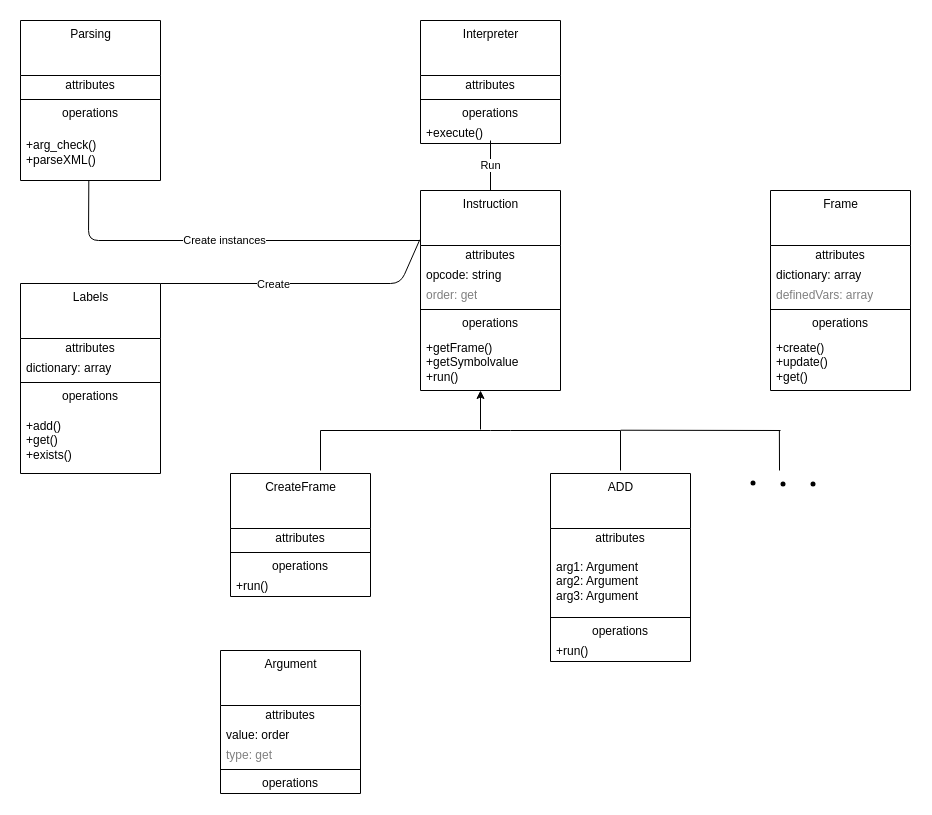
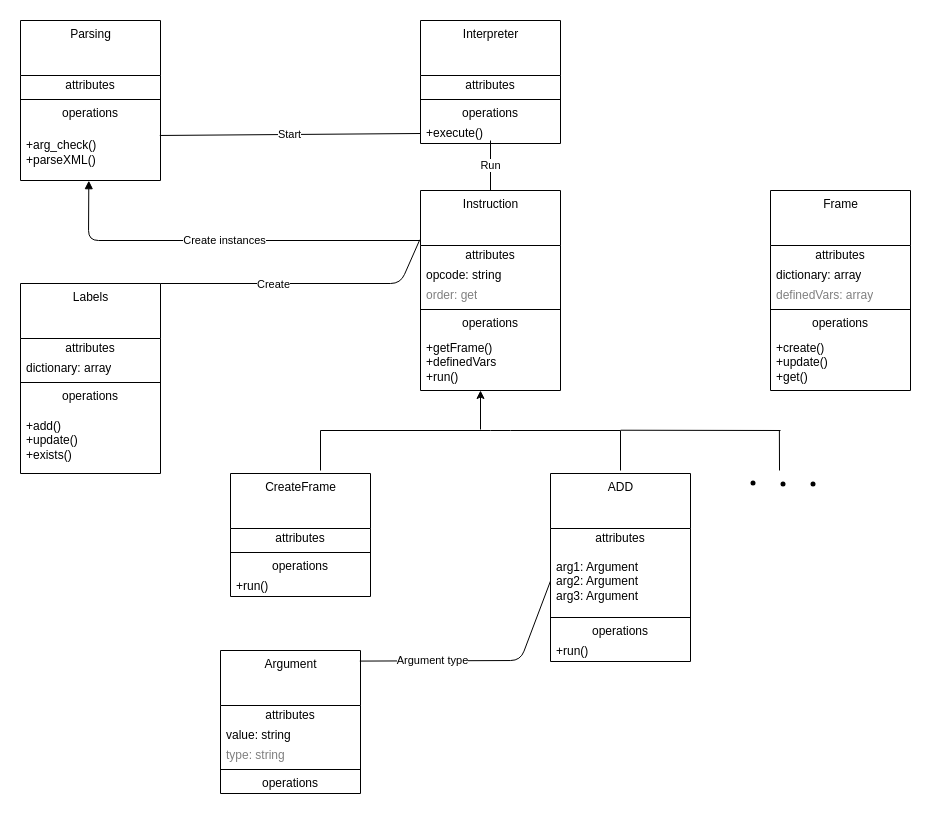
edge "+execute()" -- "+arg_check() +parseXML()": added, label "Start"
edge "+arg_check() +parseXML()" -- "Instruction": arrowhead none -> block
node "+getFrame() +getSymbolvalue +run()": label "+getFrame() +getSymbolvalue +run()" -> "+getFrame() +definedVars +run()"
node "+add() +get() +exists()": label "+add() +get() +exists()" -> "+add() +update() +exists()"
edge "arg1: Argument arg2: Argument arg3: Argument" -- "Argument": added, label "Argument type"
node "value: order": label "value: order" -> "value: string"
node "type: get": label "type: get" -> "type: string"
